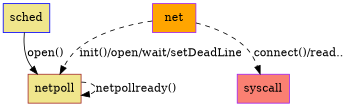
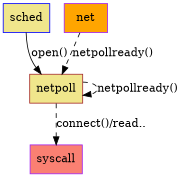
edge "net" -> "syscall": now "netpoll" -> "syscall"
edge "net" -> "netpoll": label "init()/open/wait/setDeadLine" -> "netpollready()"
